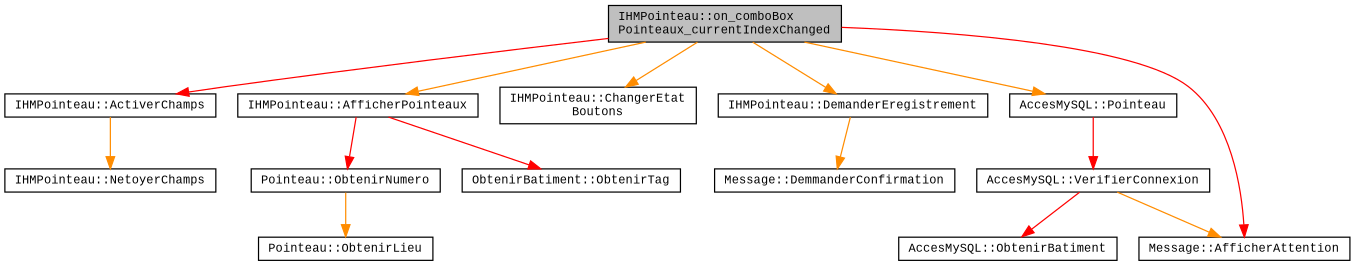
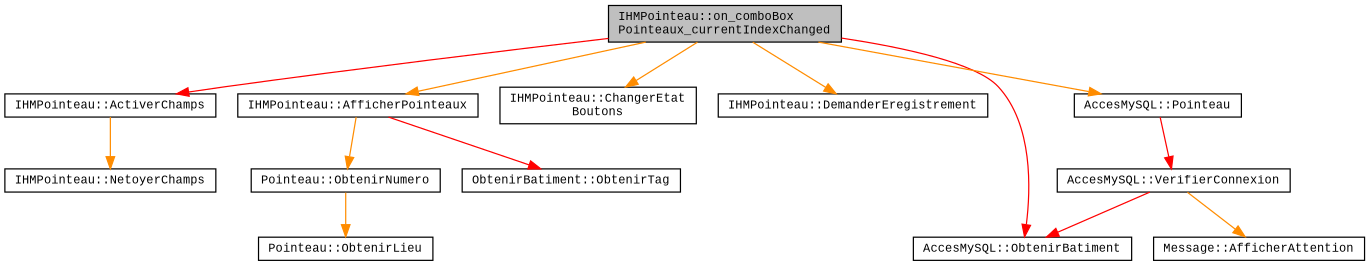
edge "IHMPointeau::on_comboBox Pointeaux_currentIndexChanged" -> "Message::AfficherAttention": now "IHMPointeau::on_comboBox Pointeaux_currentIndexChanged" -> "AccesMySQL::ObtenirBatiment"
edge "IHMPointeau::AfficherPointeaux" -> "Pointeau::ObtenirNumero": color red -> darkorange
node "Message::DemmanderConfirmation": removed
